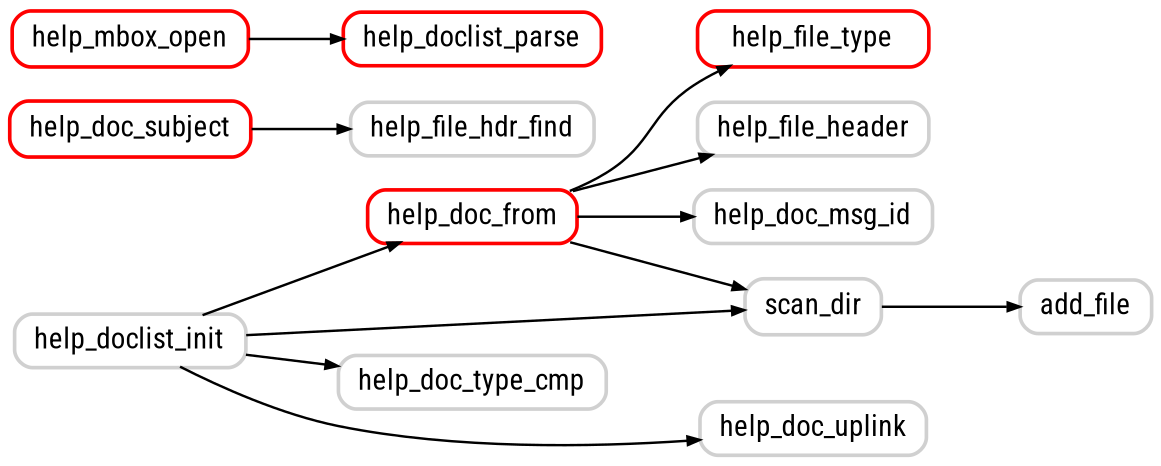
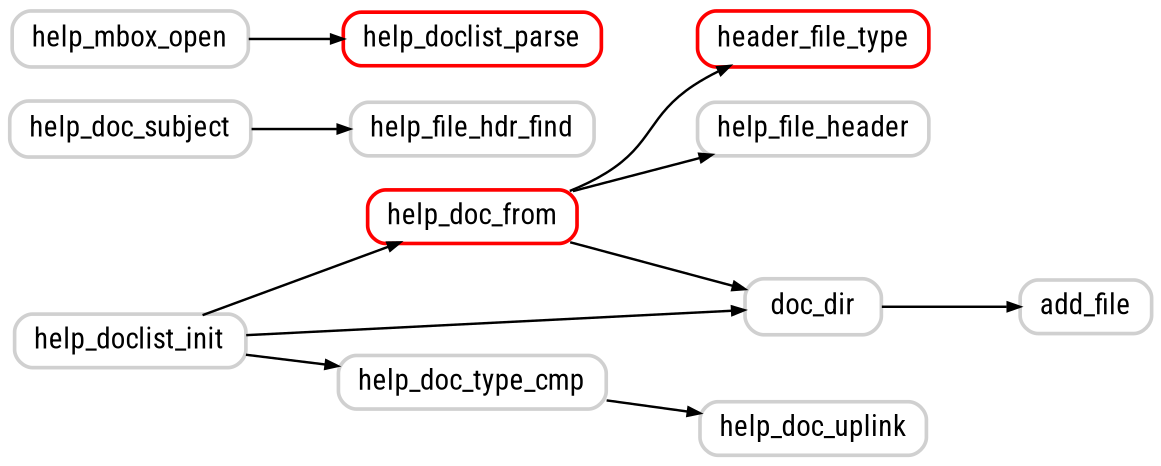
node "help_mbox_open": color #ff0000 -> #d0d0d0
node "help_file_type": label "help_file_type" -> "header_file_type"
node "help_doc_subject": color #ff0000 -> #d0d0d0
node "help_doc_msg_id": removed
node "scan_dir": label "scan_dir" -> "doc_dir"
edge "help_doclist_init" -> "help_doc_uplink": now "help_doc_type_cmp" -> "help_doc_uplink"
